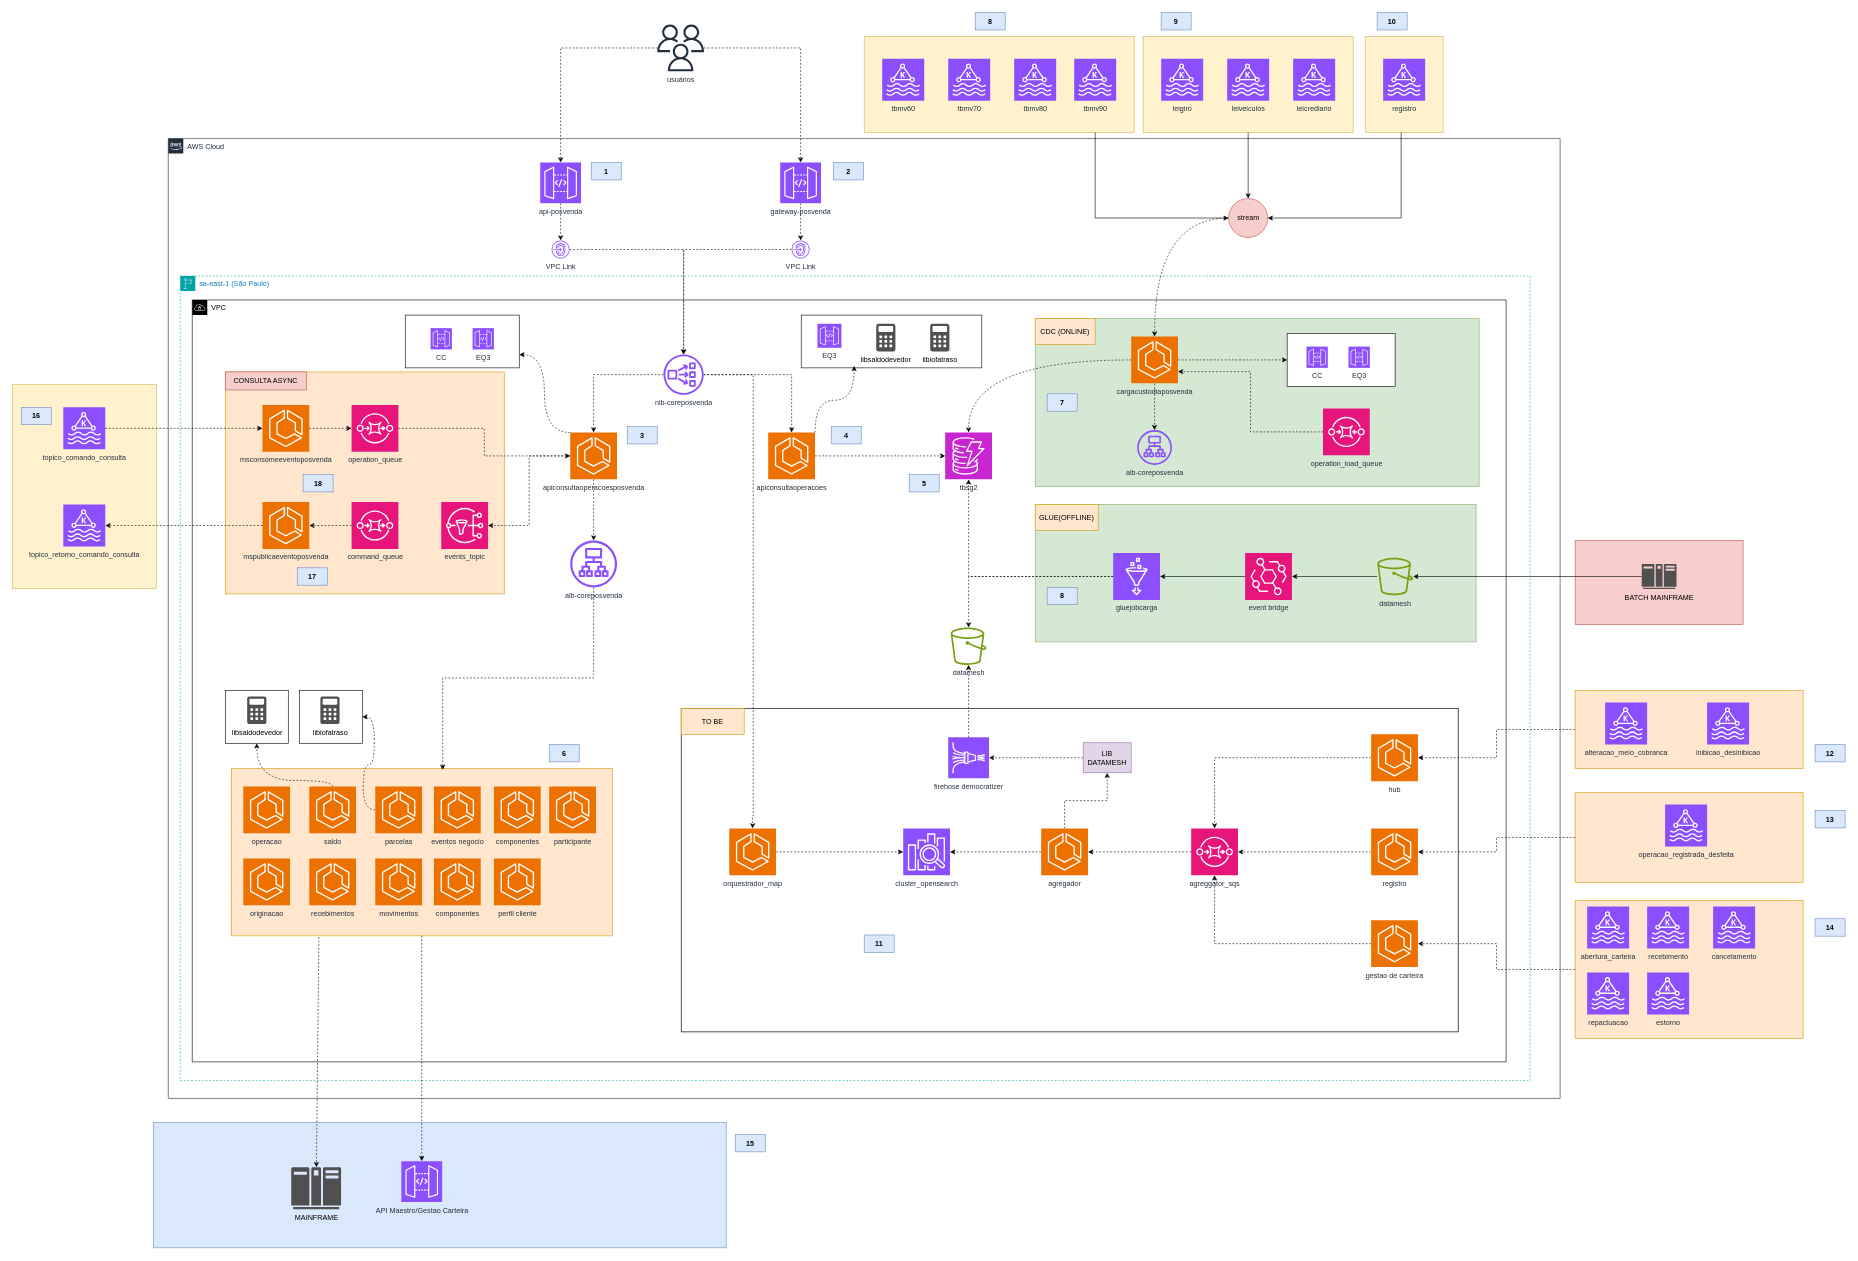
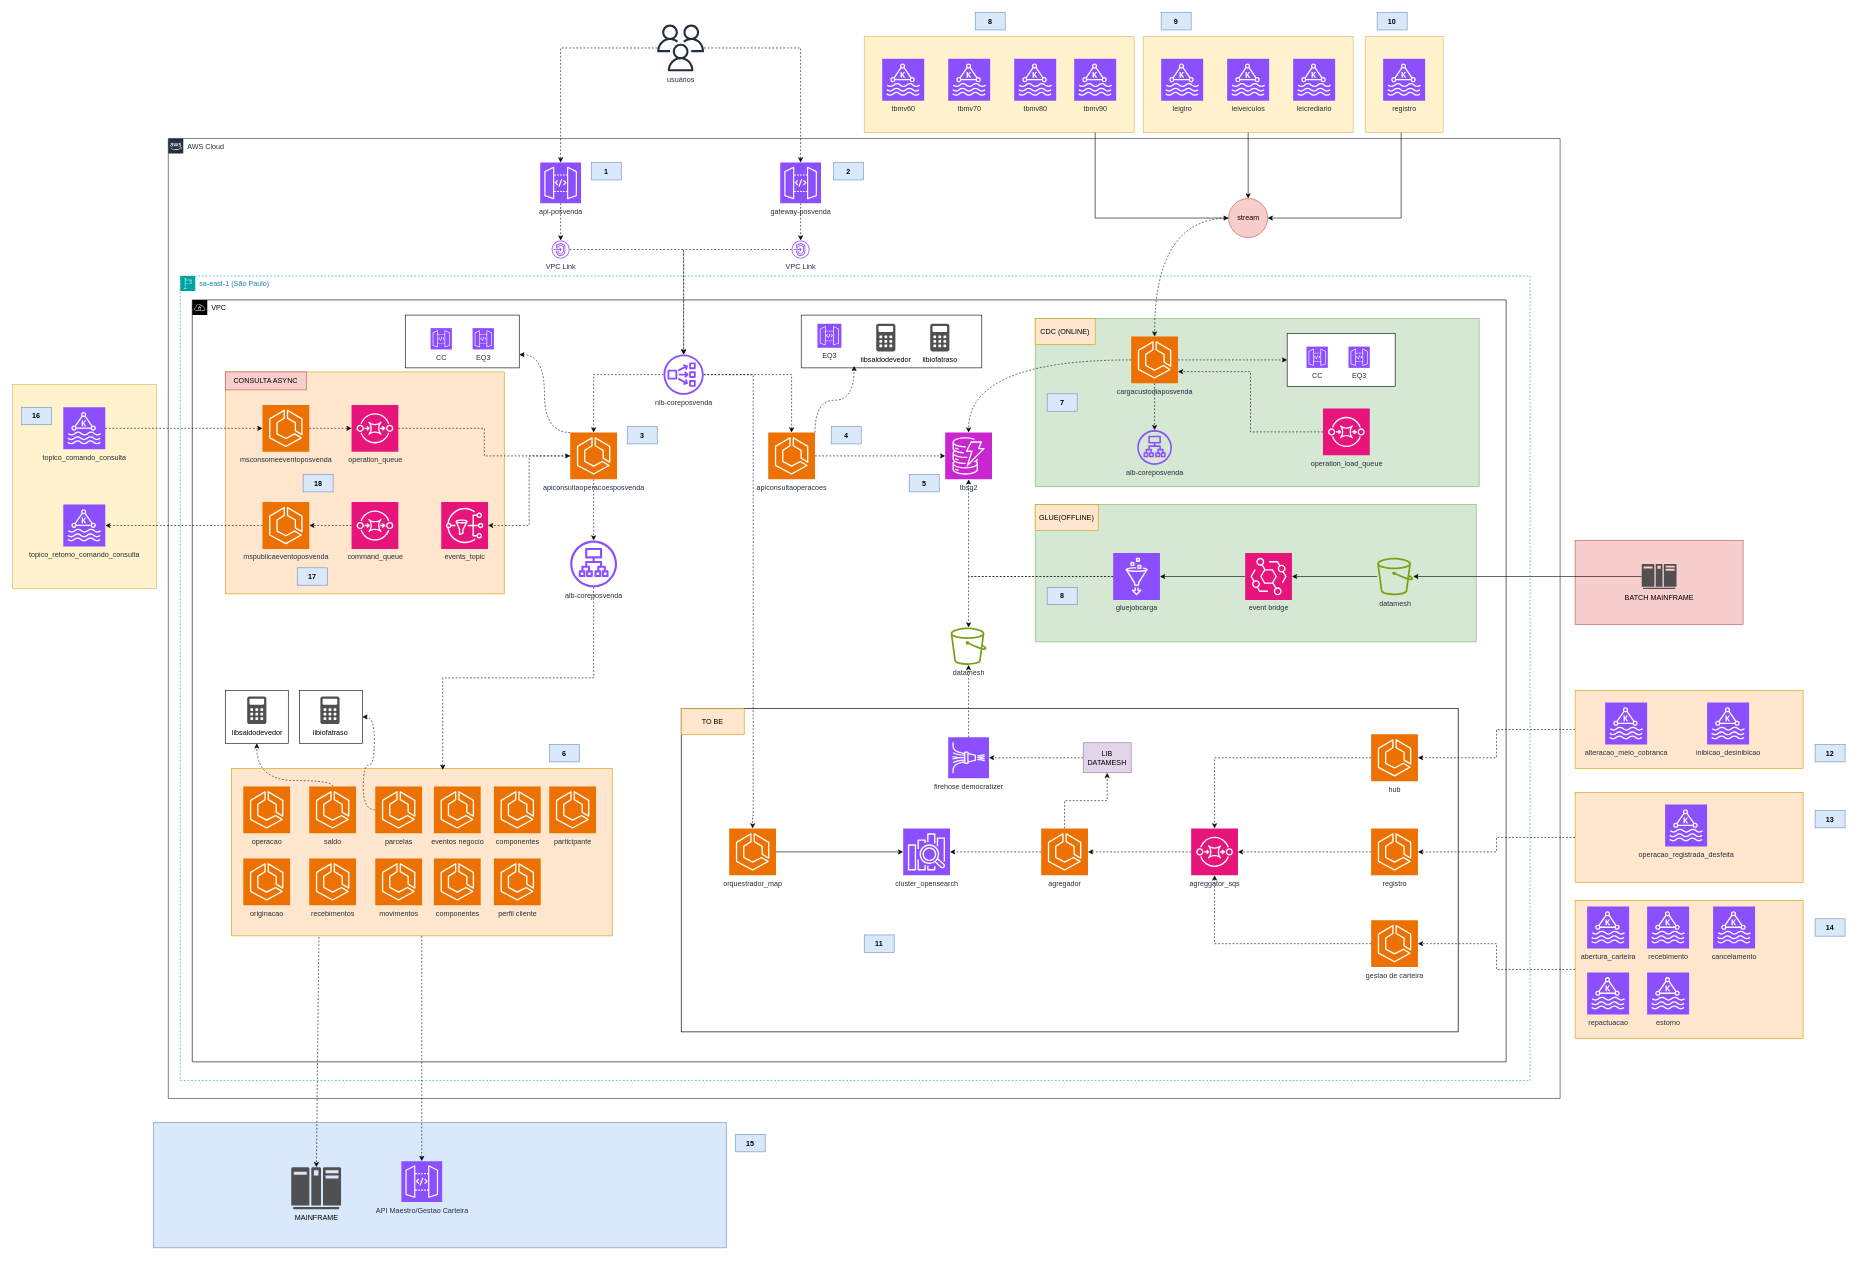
edge "orquestrador_map" -> "cluster_opensearch": style dashed -> solid
